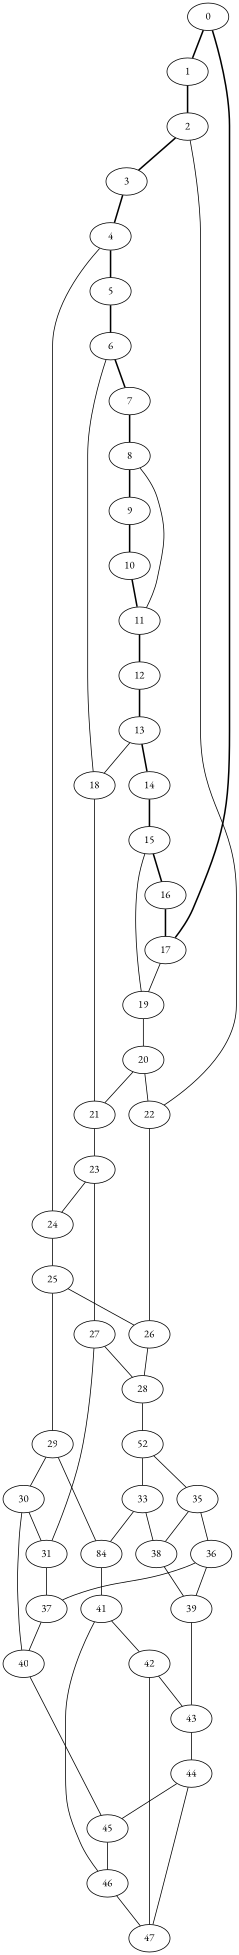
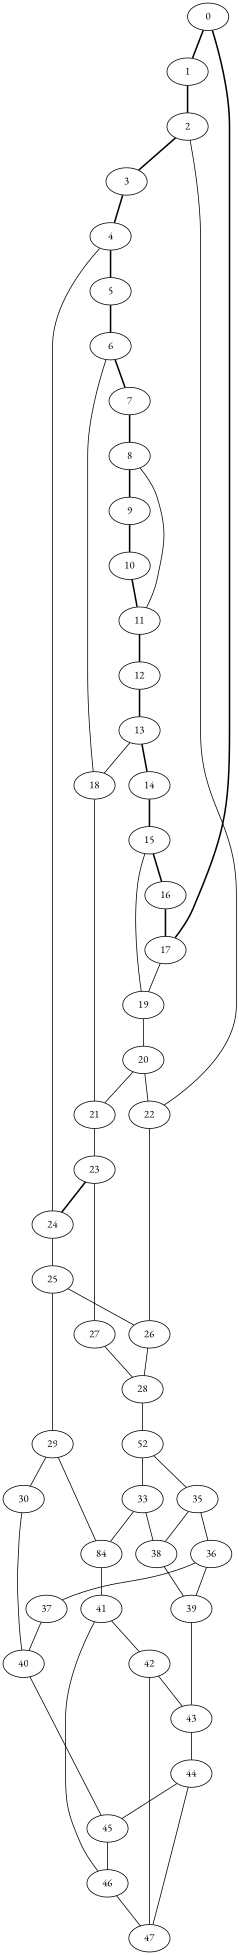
edge "23" -- "24": style solid -> bold
node "31": removed
